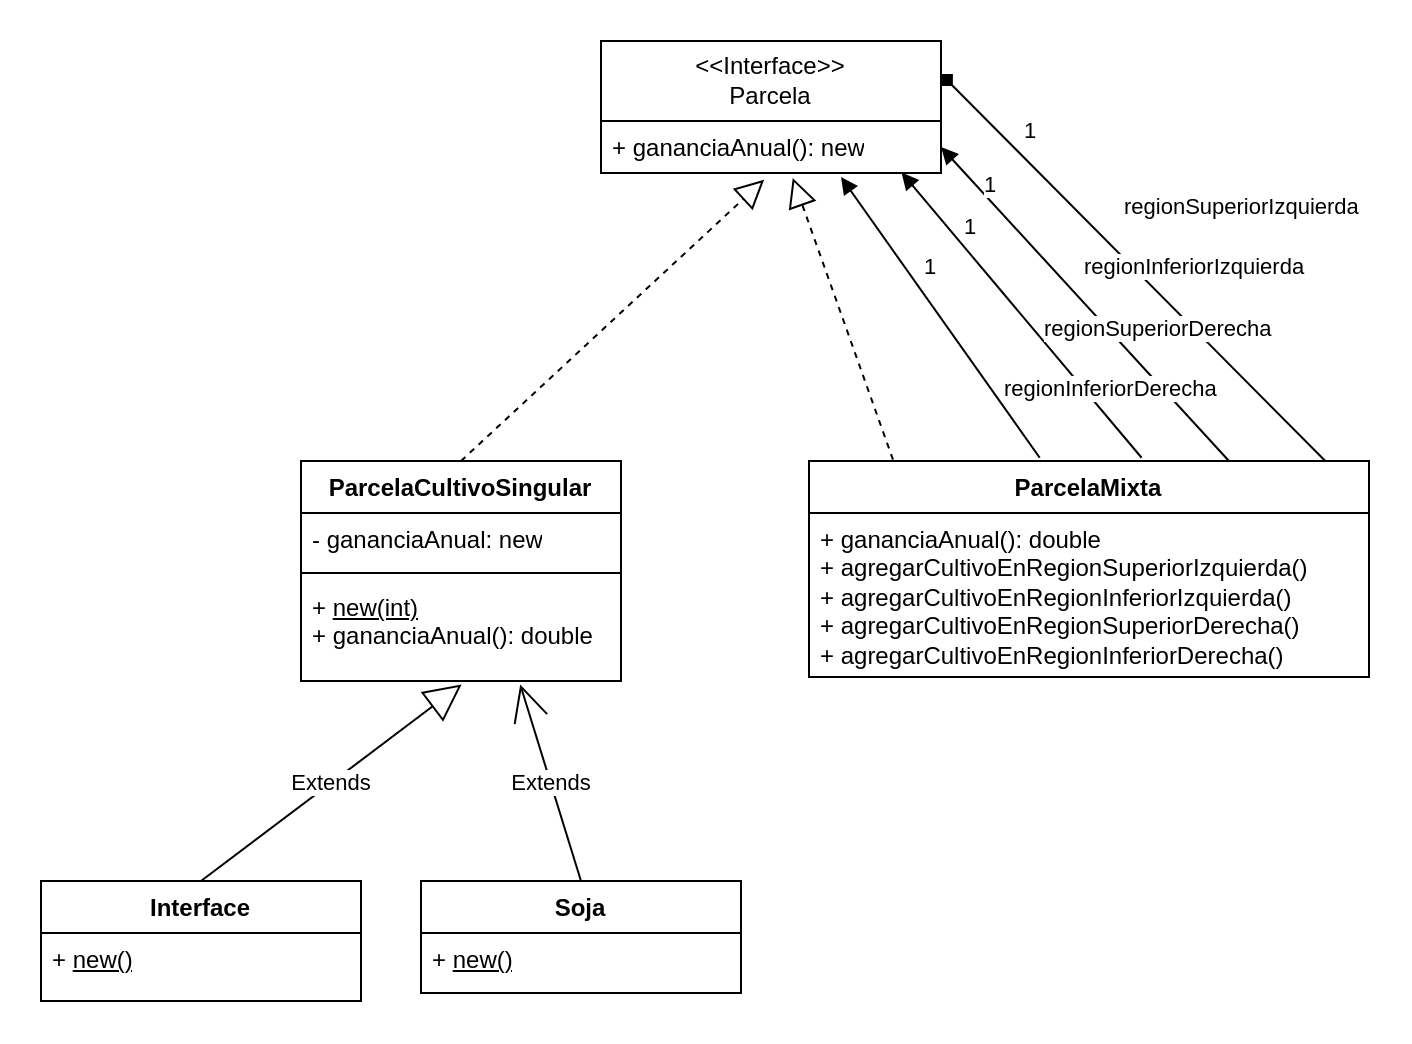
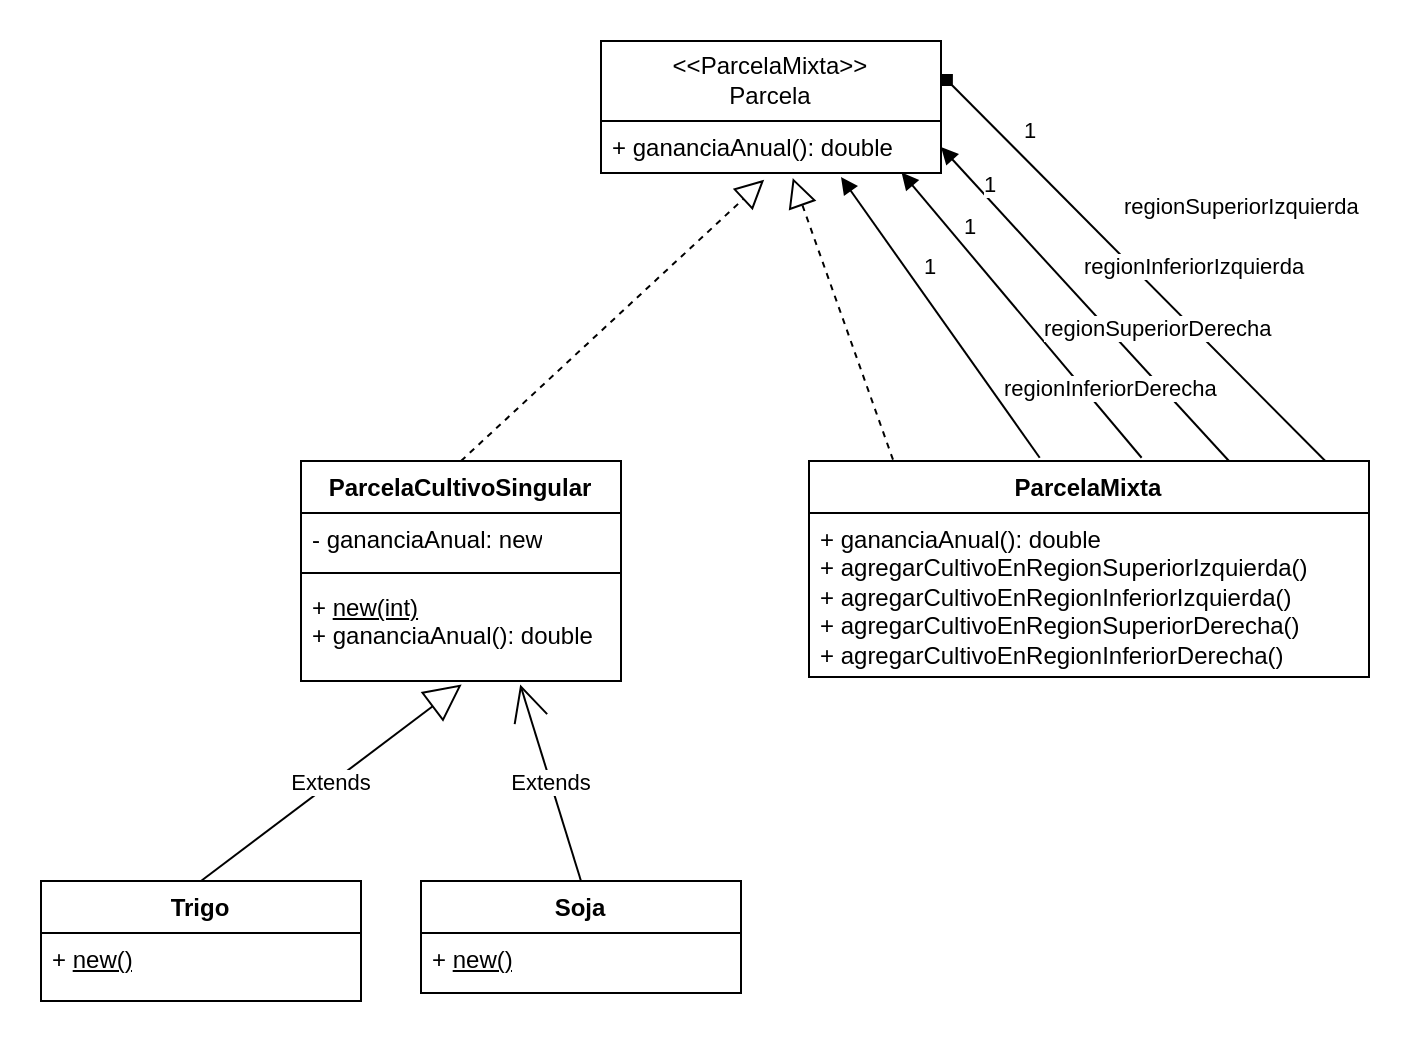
node "<<Interface>> Parcela": label "<<Interface>> Parcela" -> "<<ParcelaMixta>> Parcela"
node "+ gananciaAnual(): new": label "+ gananciaAnual(): new" -> "+ gananciaAnual(): double"
node "Interface": label "Interface" -> "Trigo"
